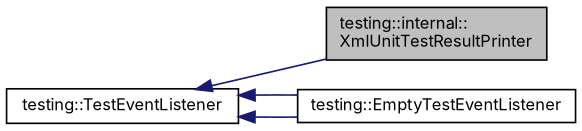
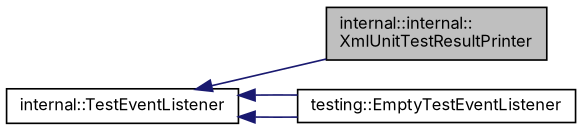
node "testing::internal:: XmlUnitTestResultPrinter": label "testing::internal:: XmlUnitTestResultPrinter" -> "internal::internal:: XmlUnitTestResultPrinter"
node "testing::TestEventListener": label "testing::TestEventListener" -> "internal::TestEventListener"
